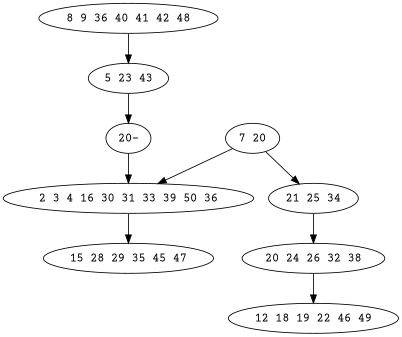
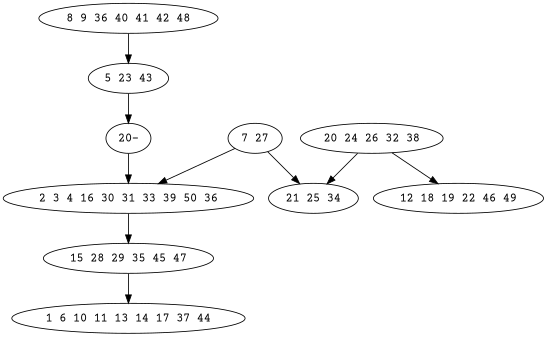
node "7 20": label "7 20" -> "7 27"
edge "21 25 34" -> "20 24 26 32 38": reversed
node "1 6 10 11 13 14 17 37 44": added
